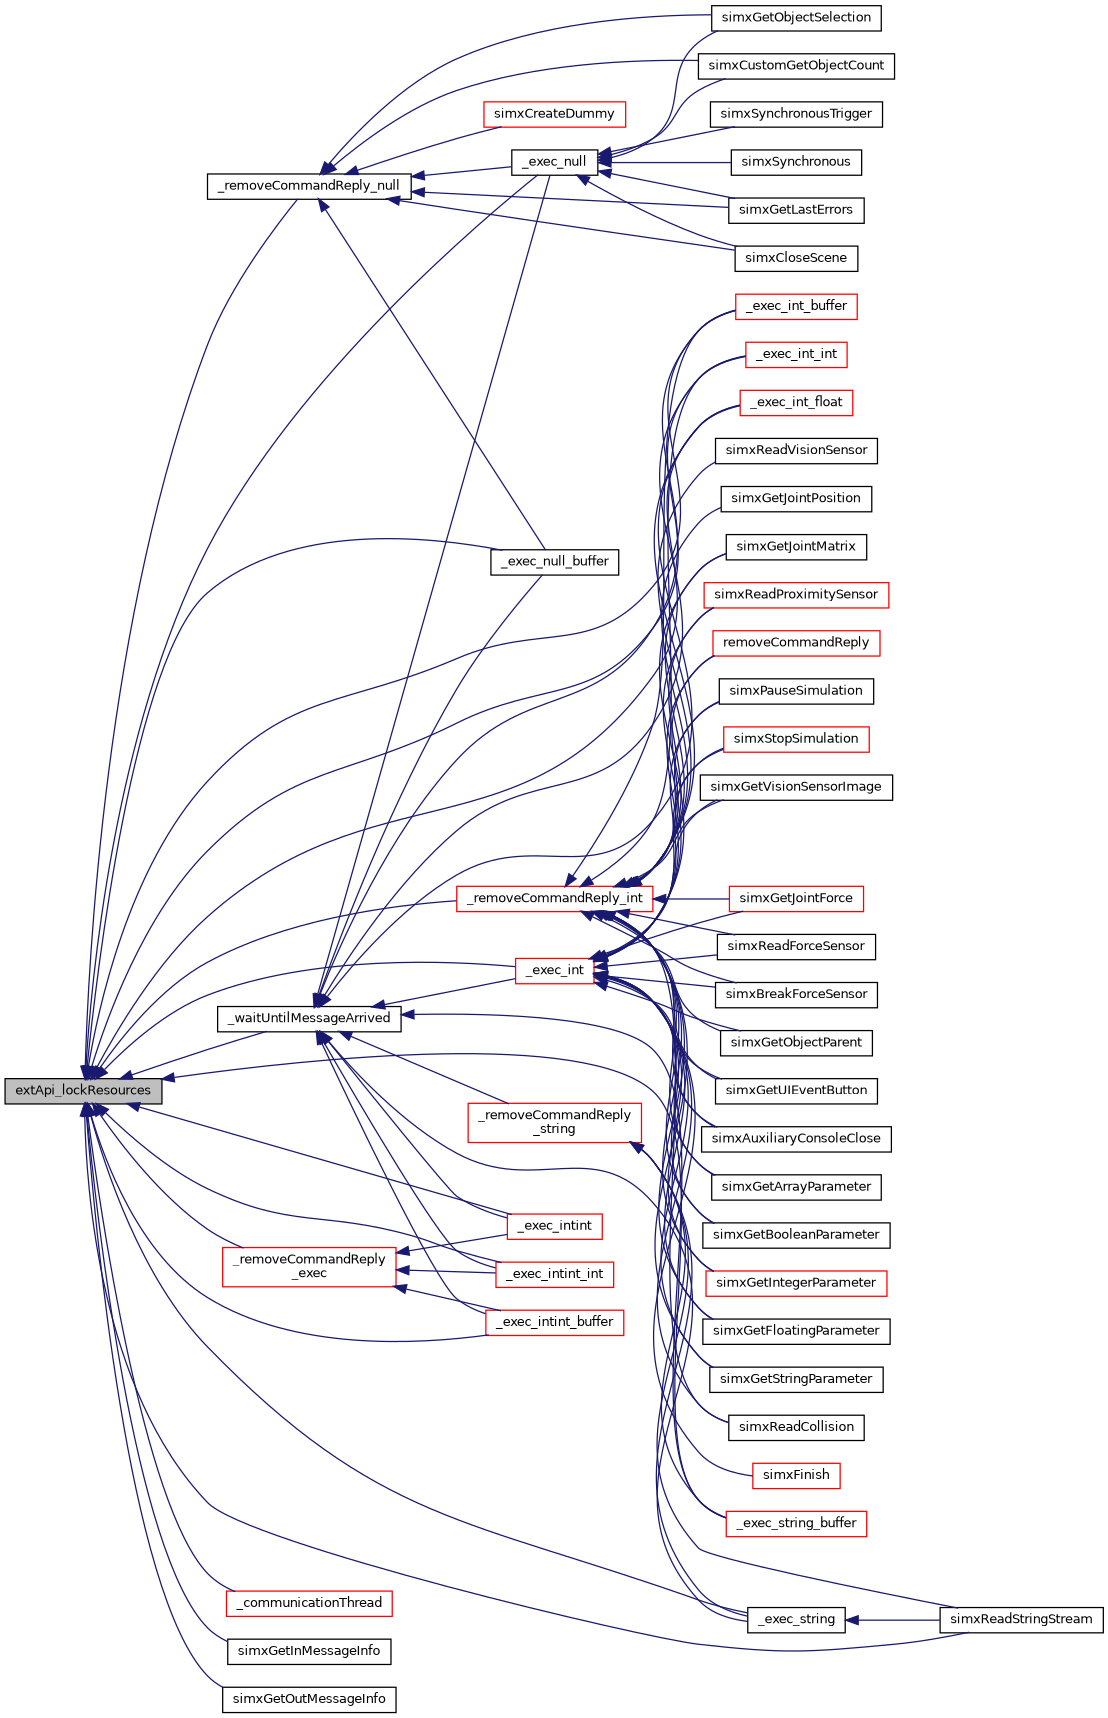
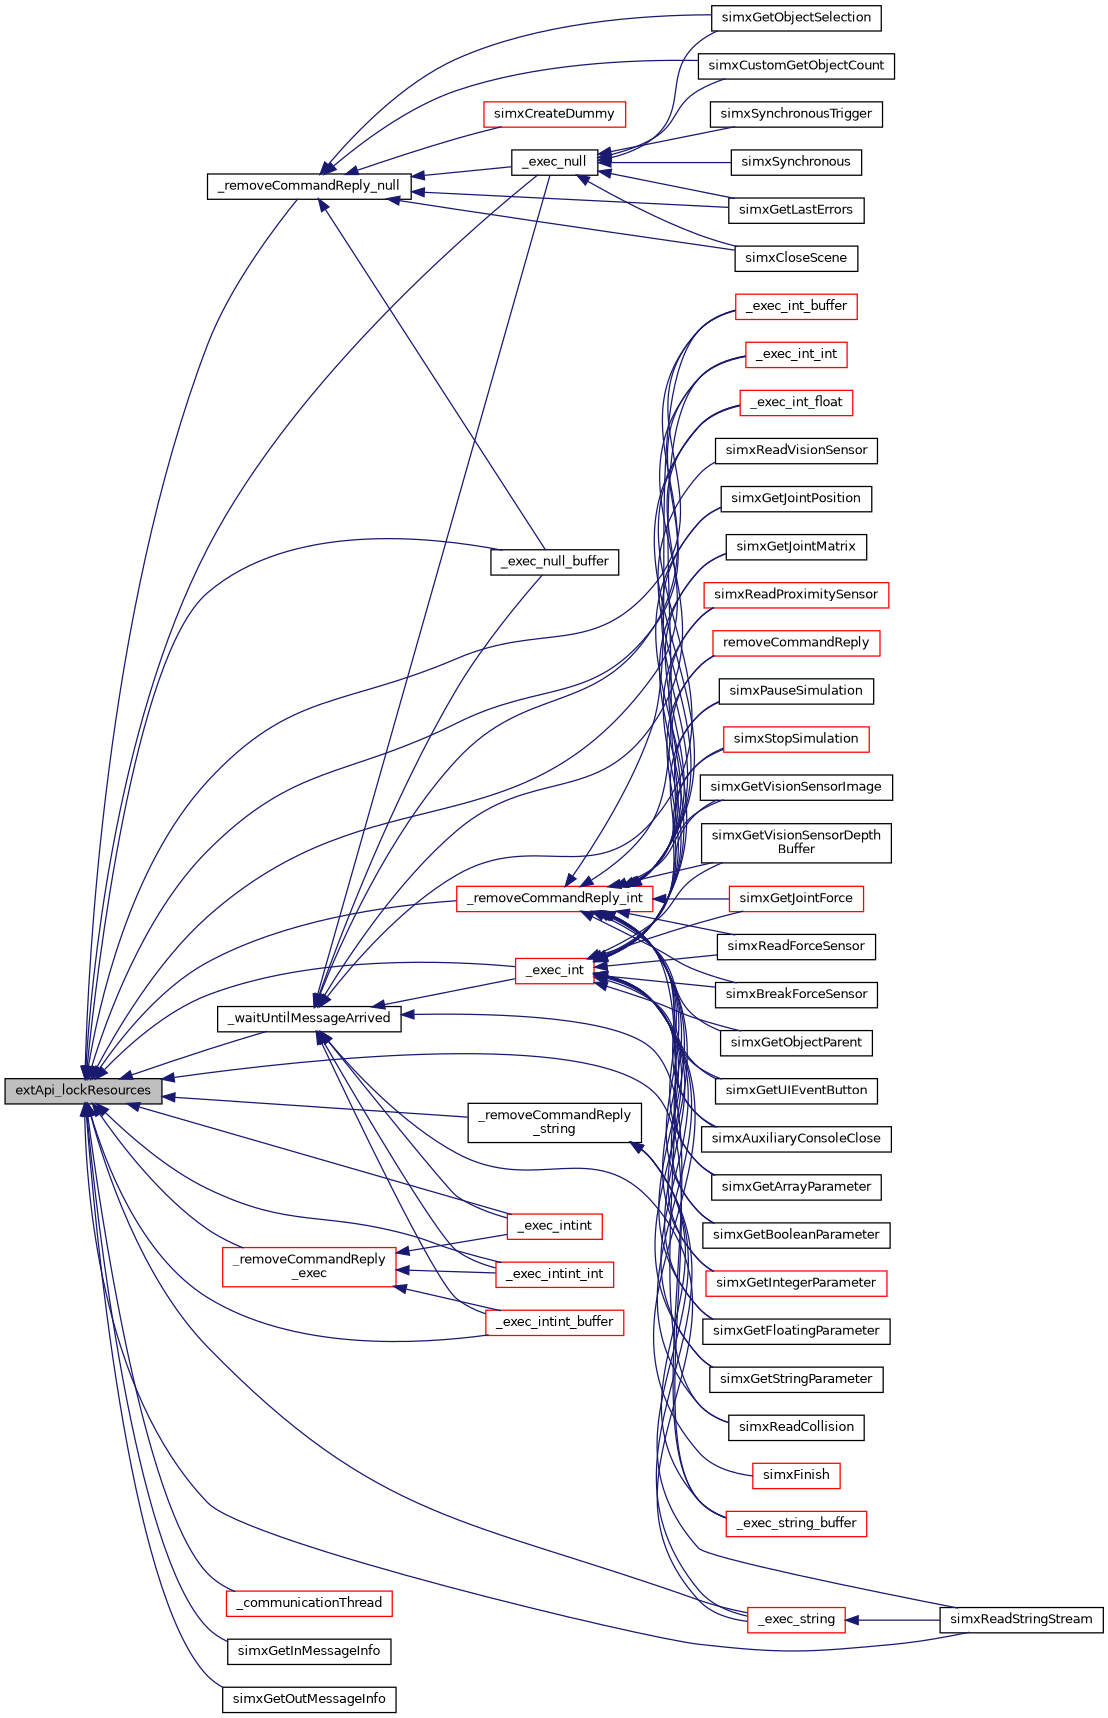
edge "simxGetJointPosition" -> "_exec_int": added
node "simxGetVisionSensorDepth Buffer": added
edge "_removeCommandReply _string" -> "_waitUntilMessageArrived": now "_removeCommandReply _string" -> "extApi_lockResources"
node "_removeCommandReply _string": color red -> black
node "_exec_string": color black -> red
